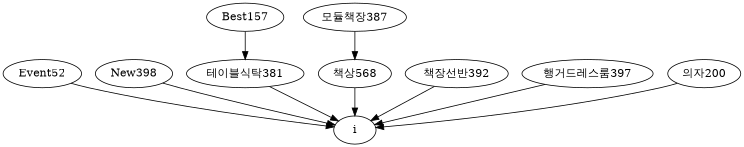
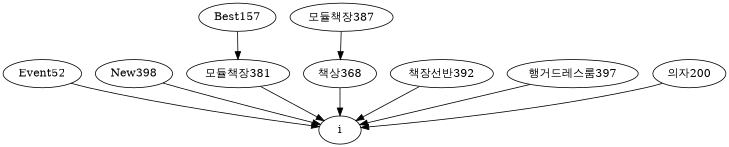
node "테이블식탁381": label "테이블식탁381" -> "모듈책장381"
node "책상568": label "책상568" -> "책상368"
